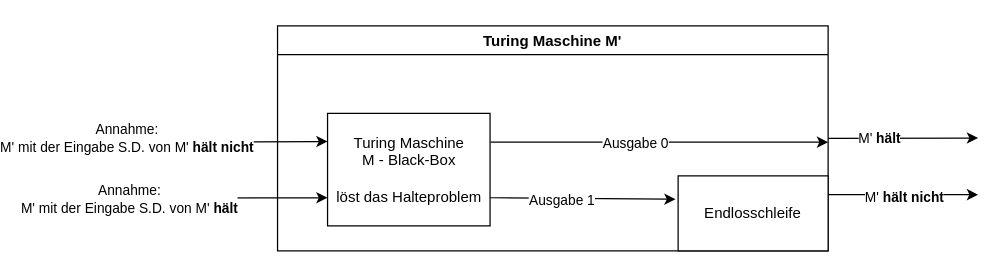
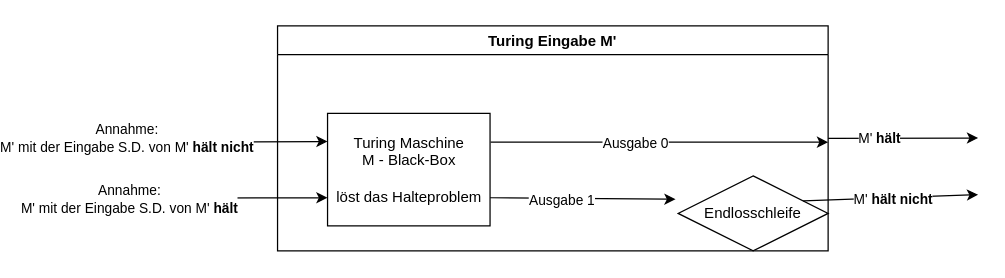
node "Turing Maschine M'": label "Turing Maschine M'" -> "Turing Eingabe M'"
node "Endlosschleife": shape rectangle -> diamond
